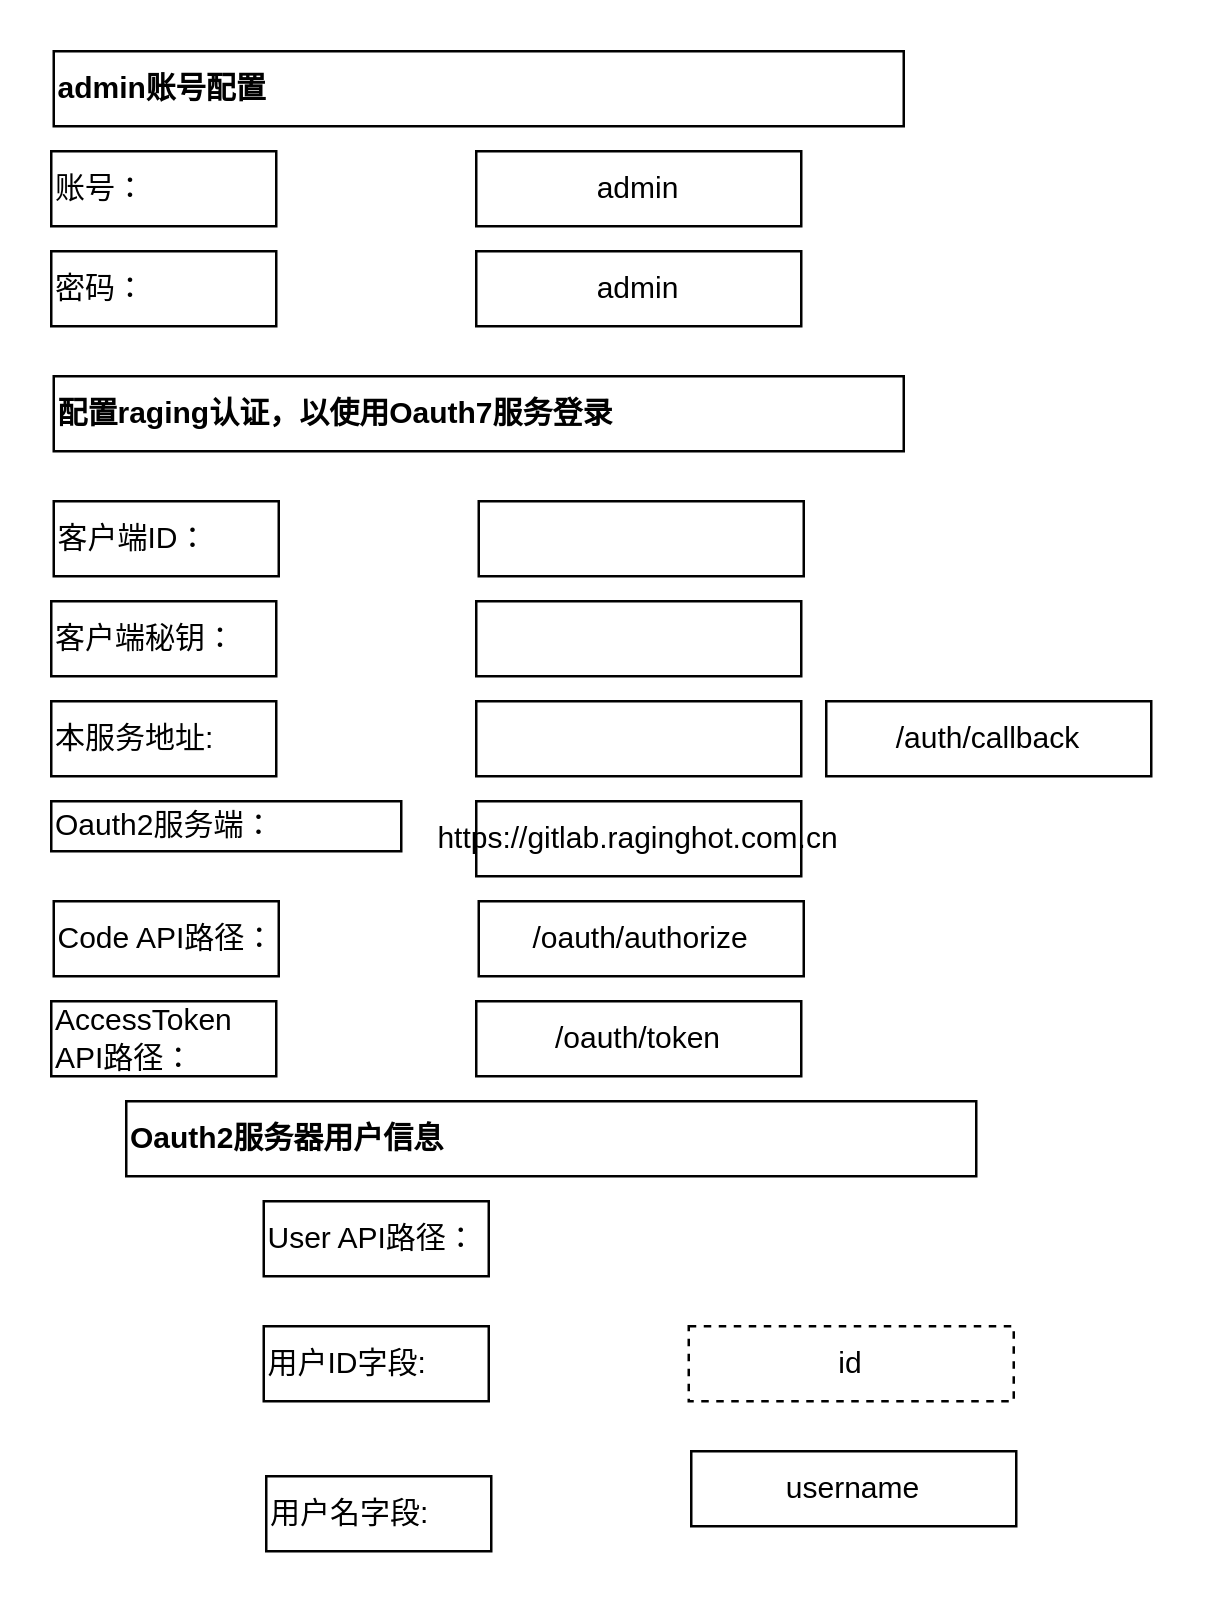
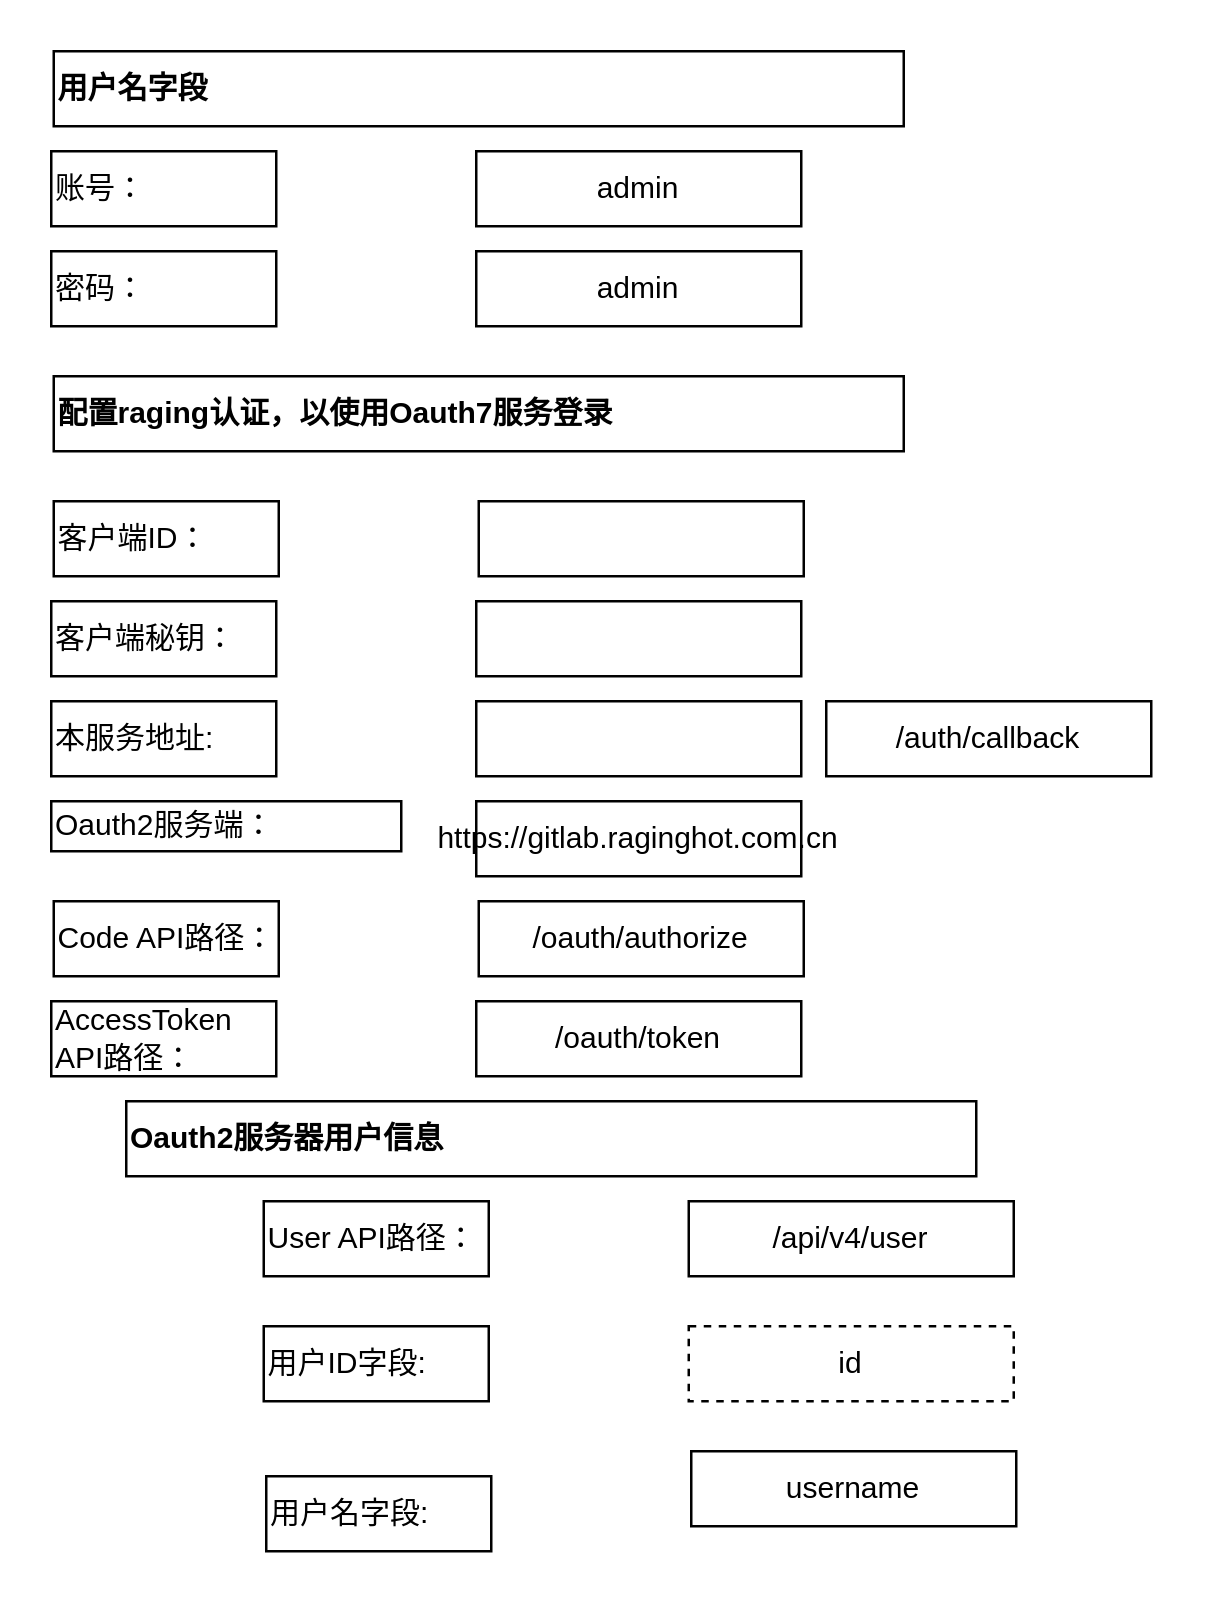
node "admin账号配置": label "admin账号配置" -> "用户名字段"
node "/api/v4/user": added
